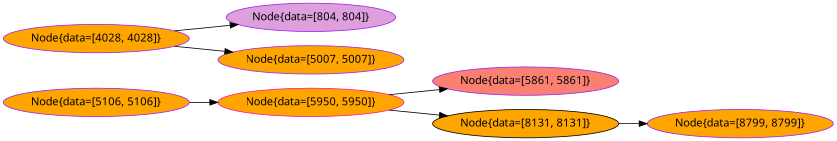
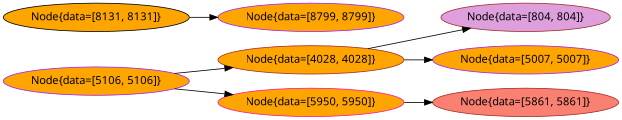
node "Node{data=[804, 804]}": color purple -> brown
node "Node{data=[4028, 4028]}": color purple -> brown
edge "Node{data=[5106, 5106]}" -> "Node{data=[4028, 4028]}": added
node "Node{data=[5861, 5861]}": color purple -> brown
edge "Node{data=[5950, 5950]}" -> "Node{data=[8131, 8131]}": removed
